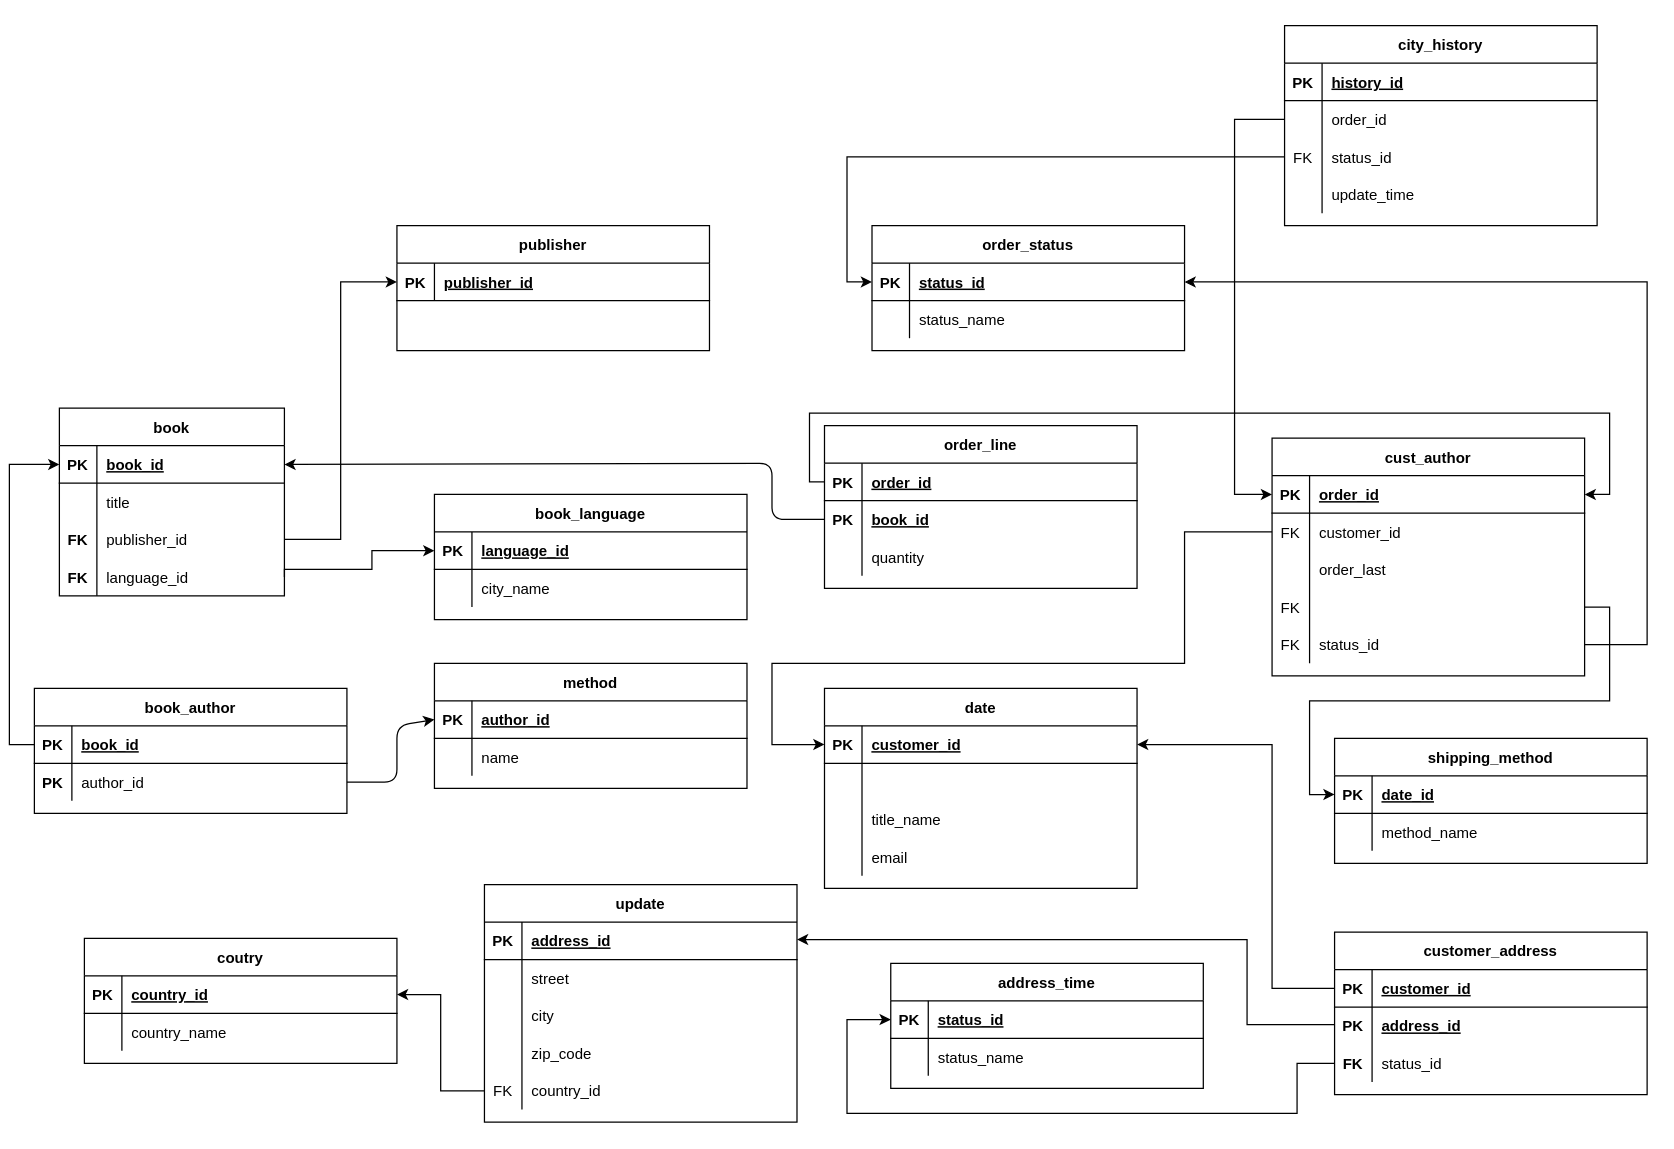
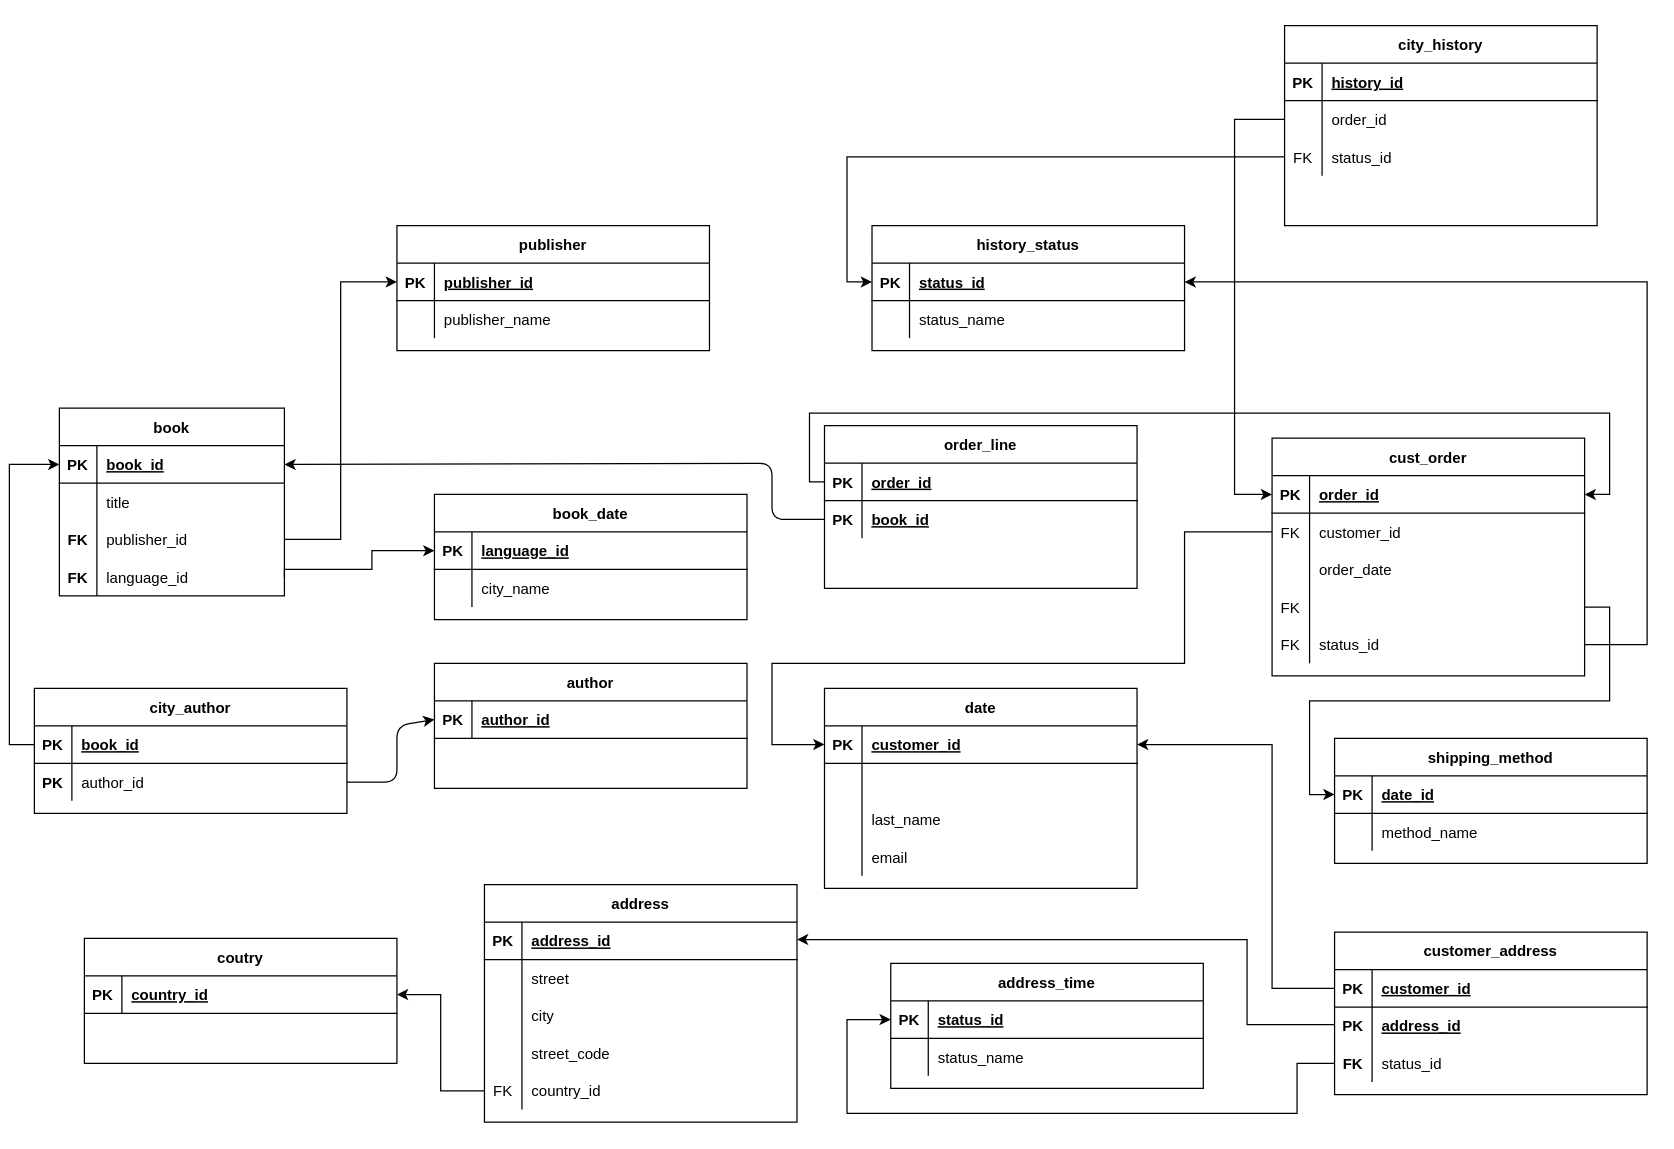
node "update_time": removed
node "order_status": label "order_status" -> "history_status"
node "publisher_name": added
node "cust_author": label "cust_author" -> "cust_order"
node "book_language": label "book_language" -> "book_date"
node "quantity": removed
node "order_last": label "order_last" -> "order_date"
node "method": label "method" -> "author"
node "book_author": label "book_author" -> "city_author"
node "name": removed
node "title_name": label "title_name" -> "last_name"
node "update": label "update" -> "address"
node "country_name": removed
node "zip_code": label "zip_code" -> "street_code"
